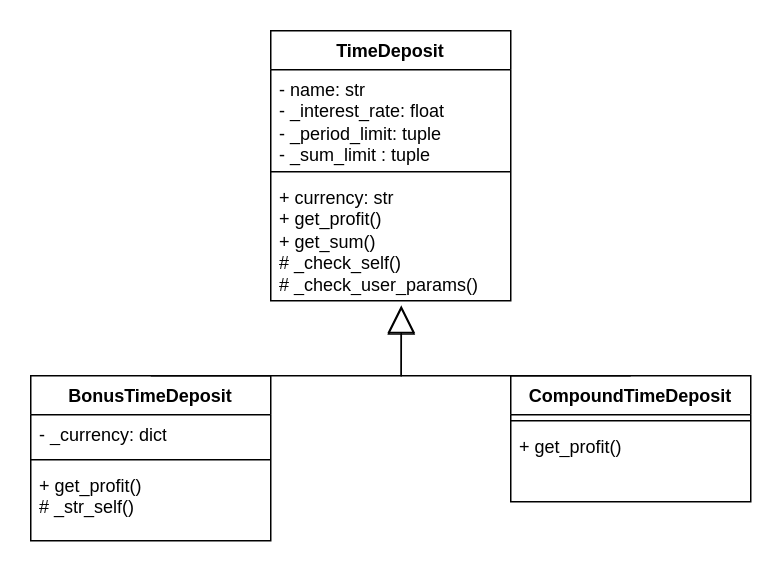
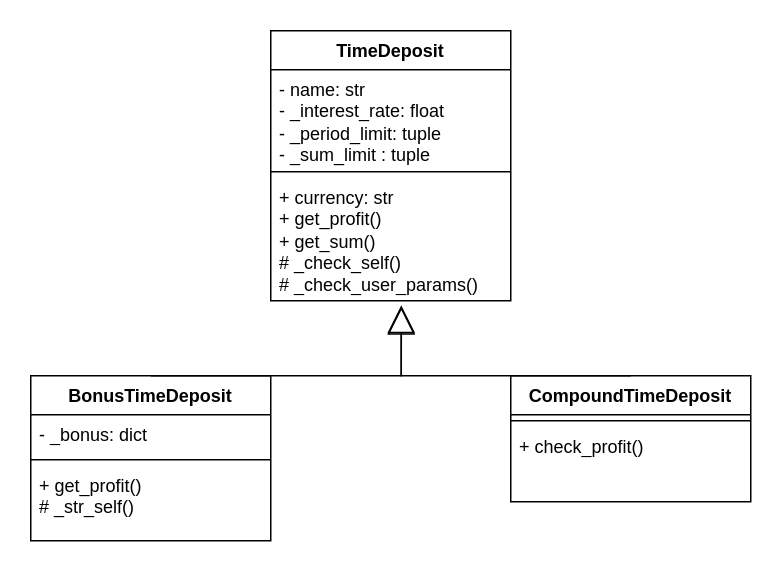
node "- _currency: dict": label "- _currency: dict" -> "- _bonus: dict"
node "+ get_profit()": label "+ get_profit()" -> "+ check_profit()"
